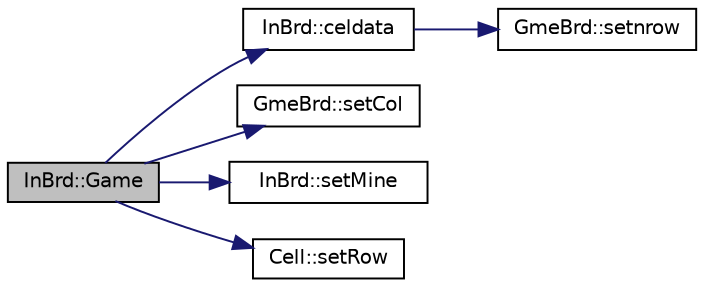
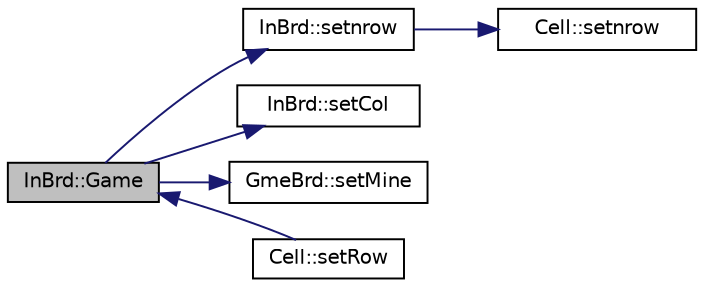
node "InBrd::celdata": label "InBrd::celdata" -> "InBrd::setnrow"
node "GmeBrd::setnrow": label "GmeBrd::setnrow" -> "Cell::setnrow"
node "GmeBrd::setCol": label "GmeBrd::setCol" -> "InBrd::setCol"
node "InBrd::setMine": label "InBrd::setMine" -> "GmeBrd::setMine"
edge "InBrd::Game" -> "Cell::setRow": reversed
